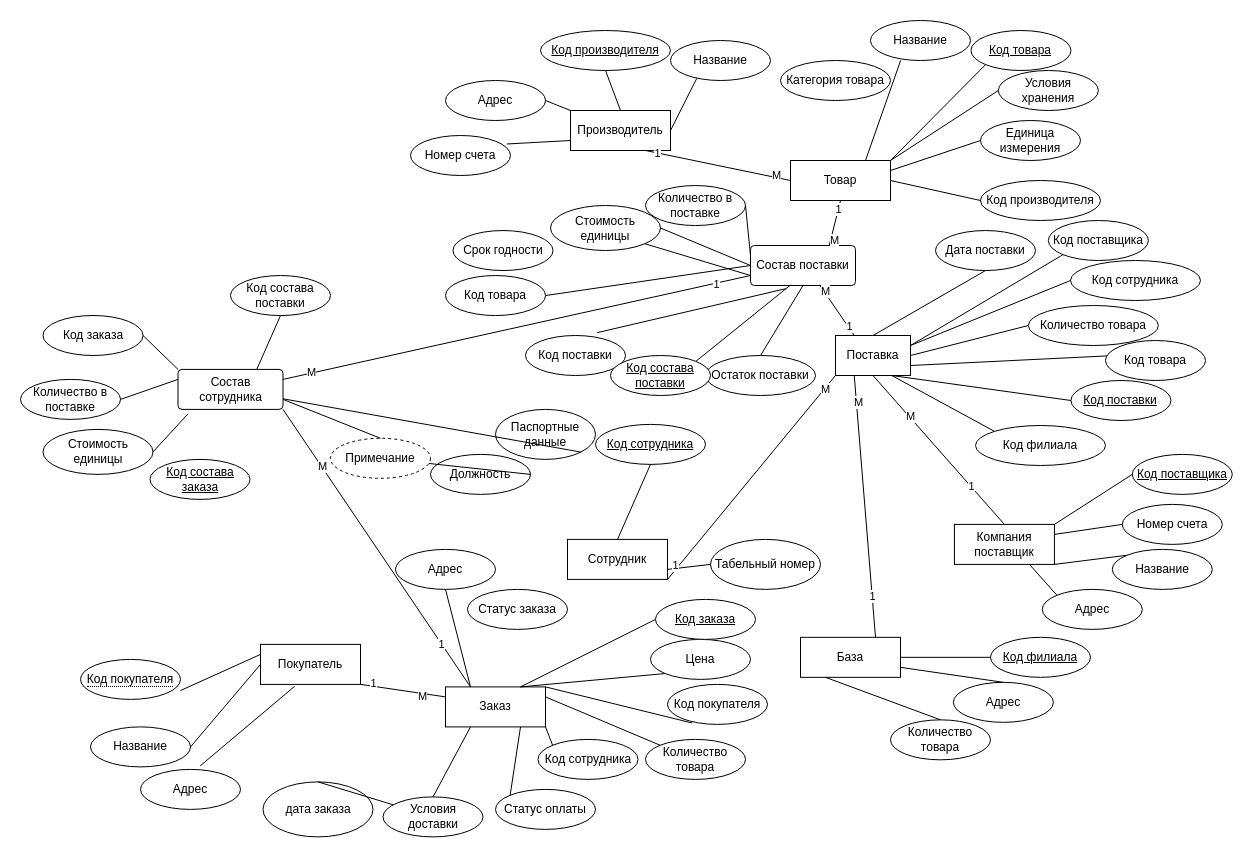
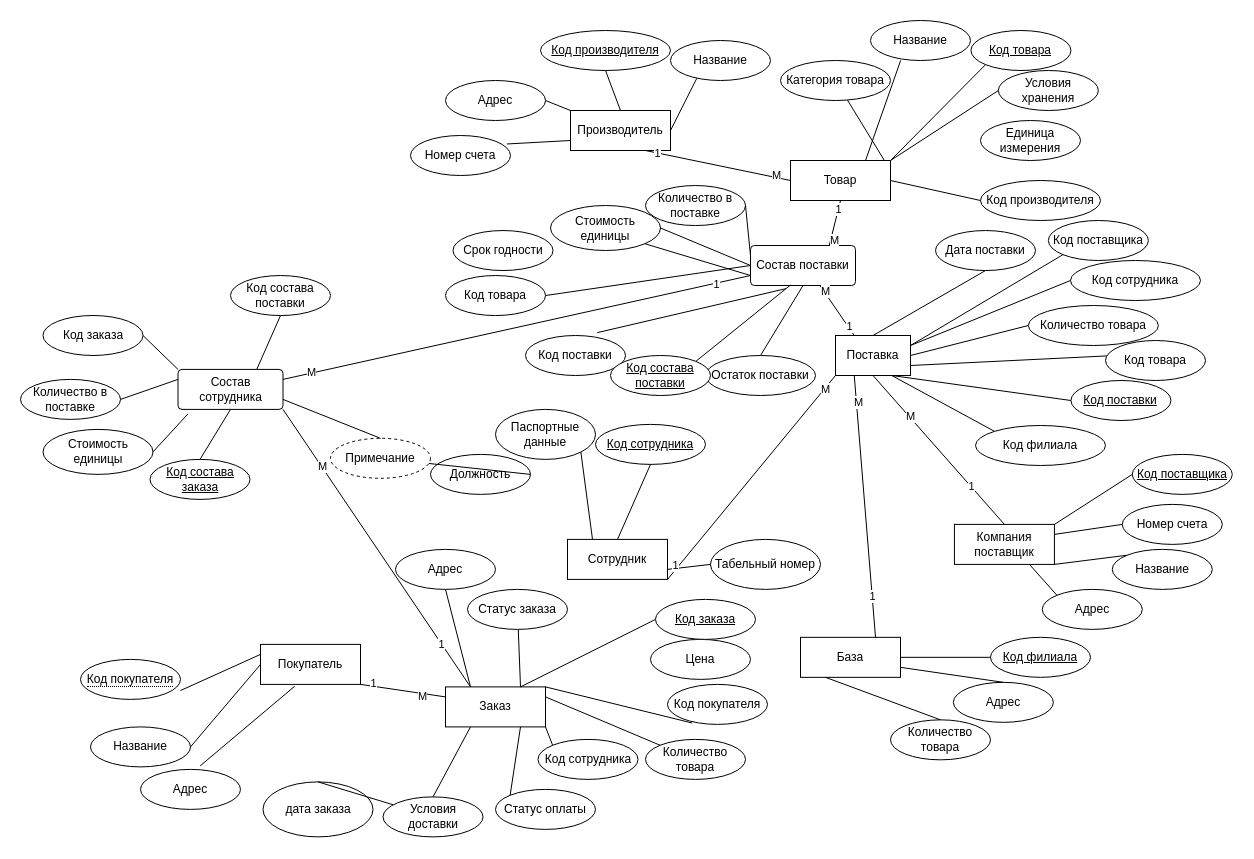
edge "Единица измерения" -- "Товар": now "Категория товара" -- "Товар"
edge "Состав сотрудника" -- "Паспортные данные": now "Сотрудник" -- "Паспортные данные"
edge "Состав сотрудника" -- "Код состава заказа": added
edge "Цена" -- "Заказ": now "Статус заказа" -- "Заказ"
